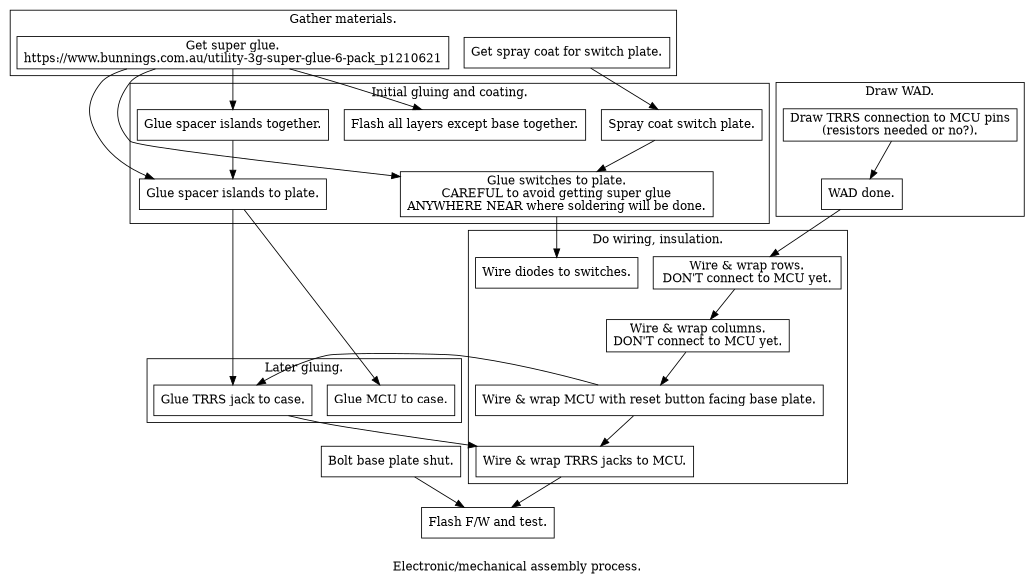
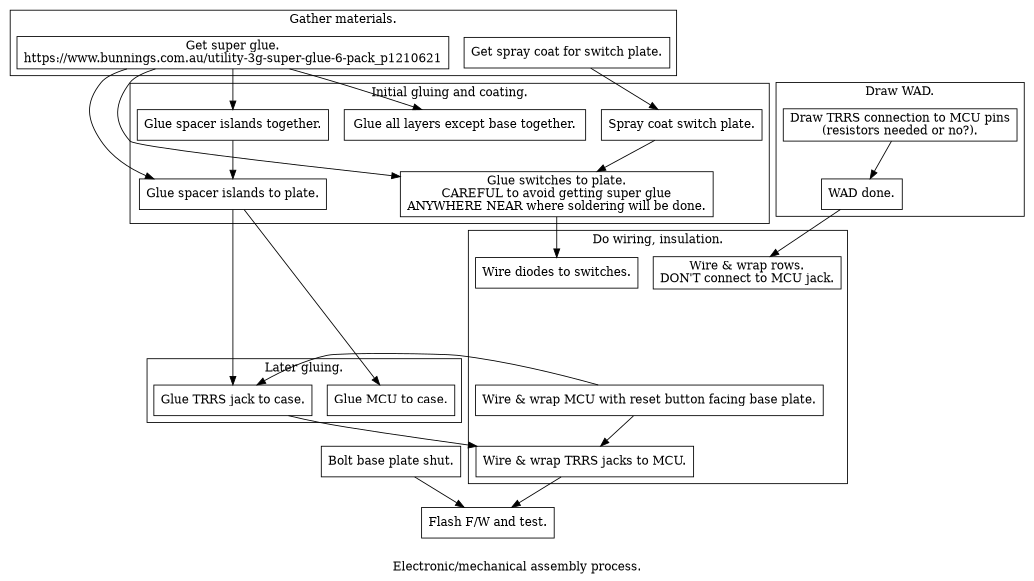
node "Flash all layers except base together.": label "Flash all layers except base together." -> "Glue all layers except base together."
node "Wire & wrap rows. DON'T connect to MCU yet.": label "Wire & wrap rows. DON'T connect to MCU yet." -> "Wire & wrap rows. DON'T connect to MCU jack."
node "Wire & wrap columns. DON'T connect to MCU yet.": removed
